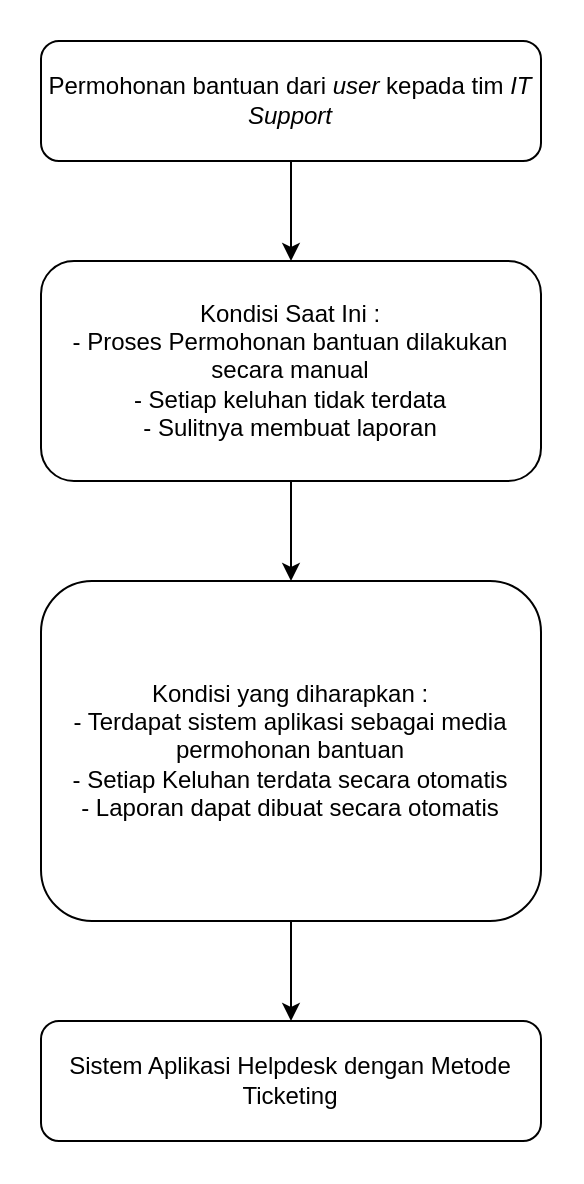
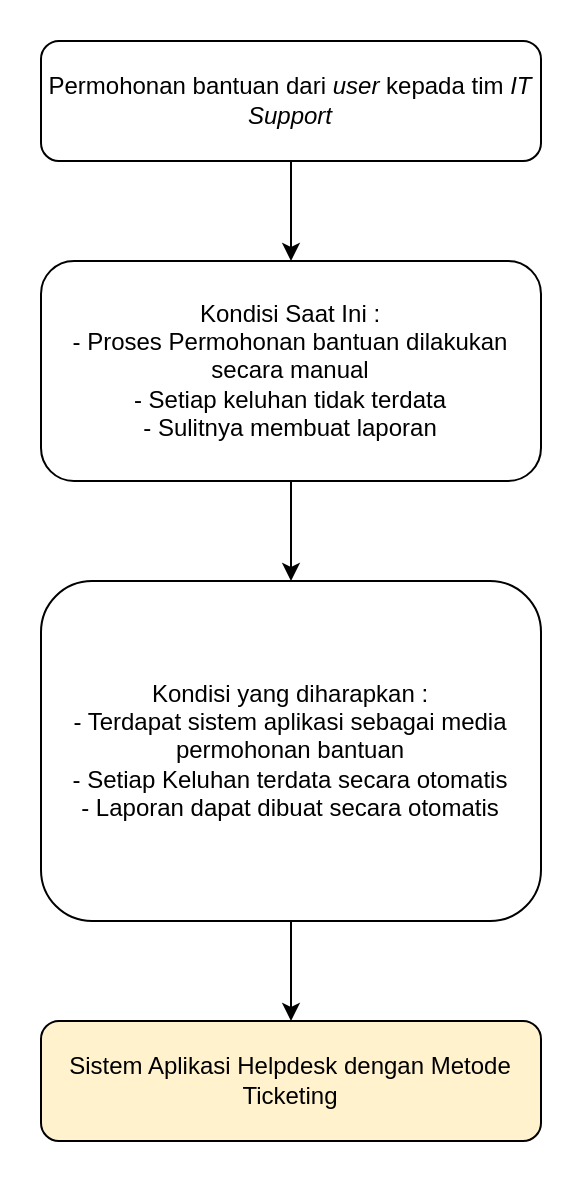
node "Sistem Aplikasi Helpdesk dengan Metode Ticketing": fillcolor #ffffff -> #fff2cc
